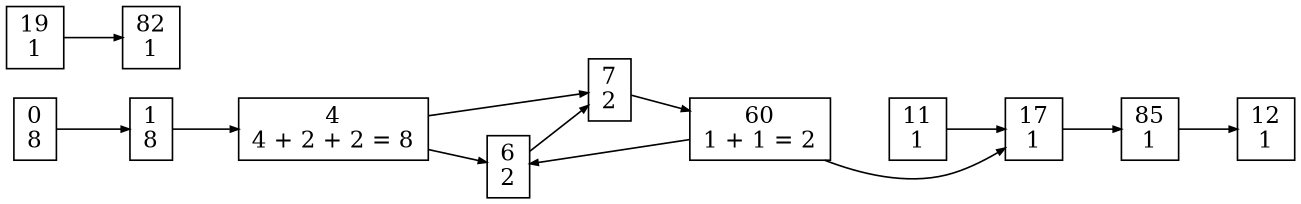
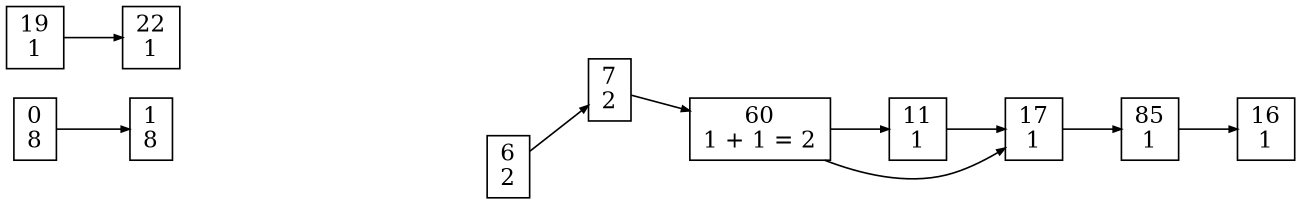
node "82 1": label "82 1" -> "22 1"
node "4 4 + 2 + 2 = 8": removed
node "12 1": label "12 1" -> "16 1"
edge "60 1 + 1 = 2" -> "6 2": now "60 1 + 1 = 2" -> "11 1"
